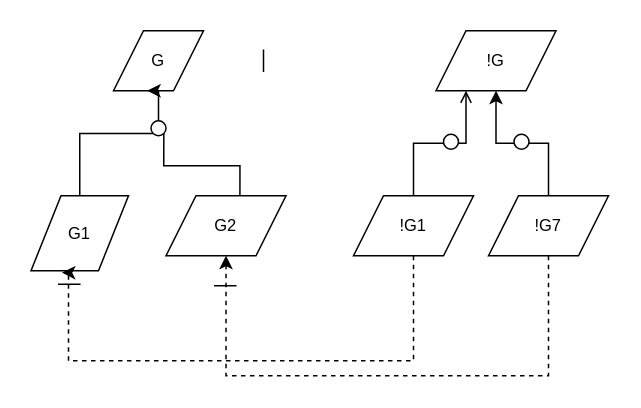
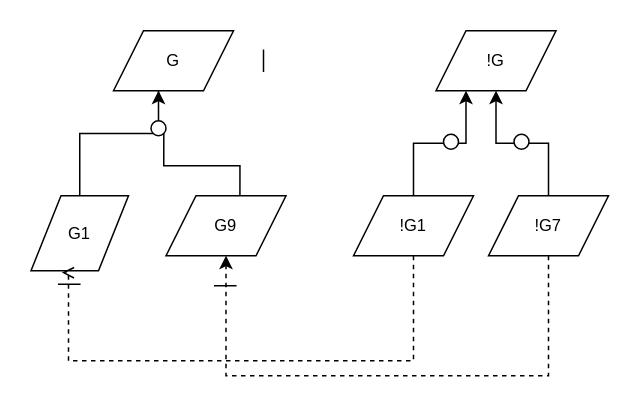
node "G": size 90x60 -> 120x60
edge "!G1" -> "!G": arrowhead open -> classic
node "G2": label "G2" -> "G9"
edge "!G1" -> "G1": arrowhead classic -> open
